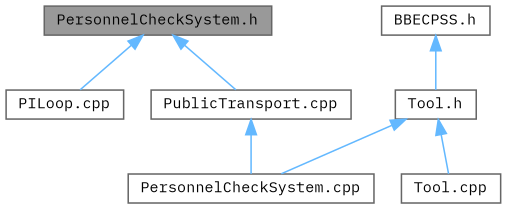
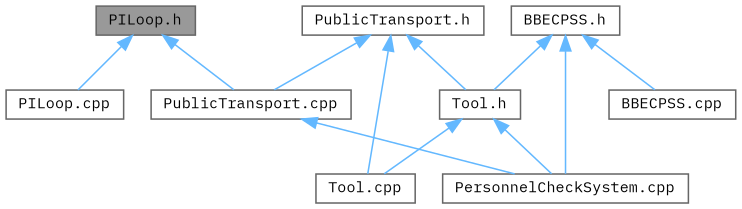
node "PersonnelCheckSystem.h": label "PersonnelCheckSystem.h" -> "PILoop.h"
node "PublicTransport.h": added
node "BBECPSS.cpp": added
edge "PersonnelCheckSystem.cpp" -> "BBECPSS.h": added
